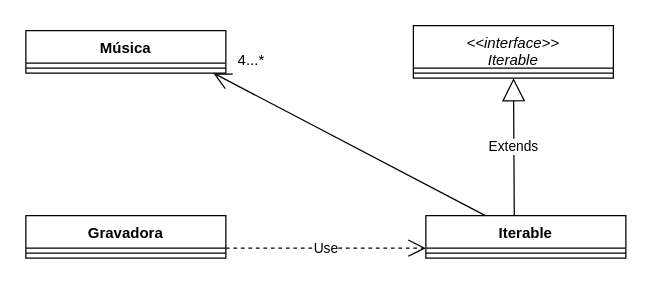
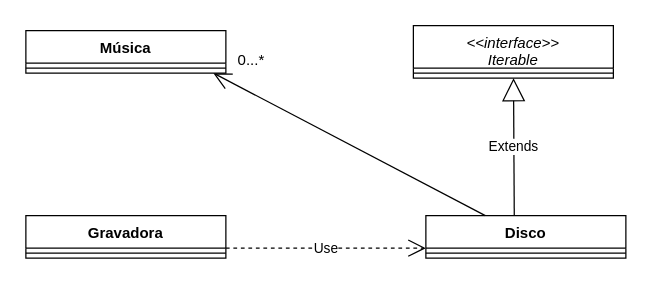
node "4...*": label "4...*" -> "0...*"
node "Iterable": label "Iterable" -> "Disco"
